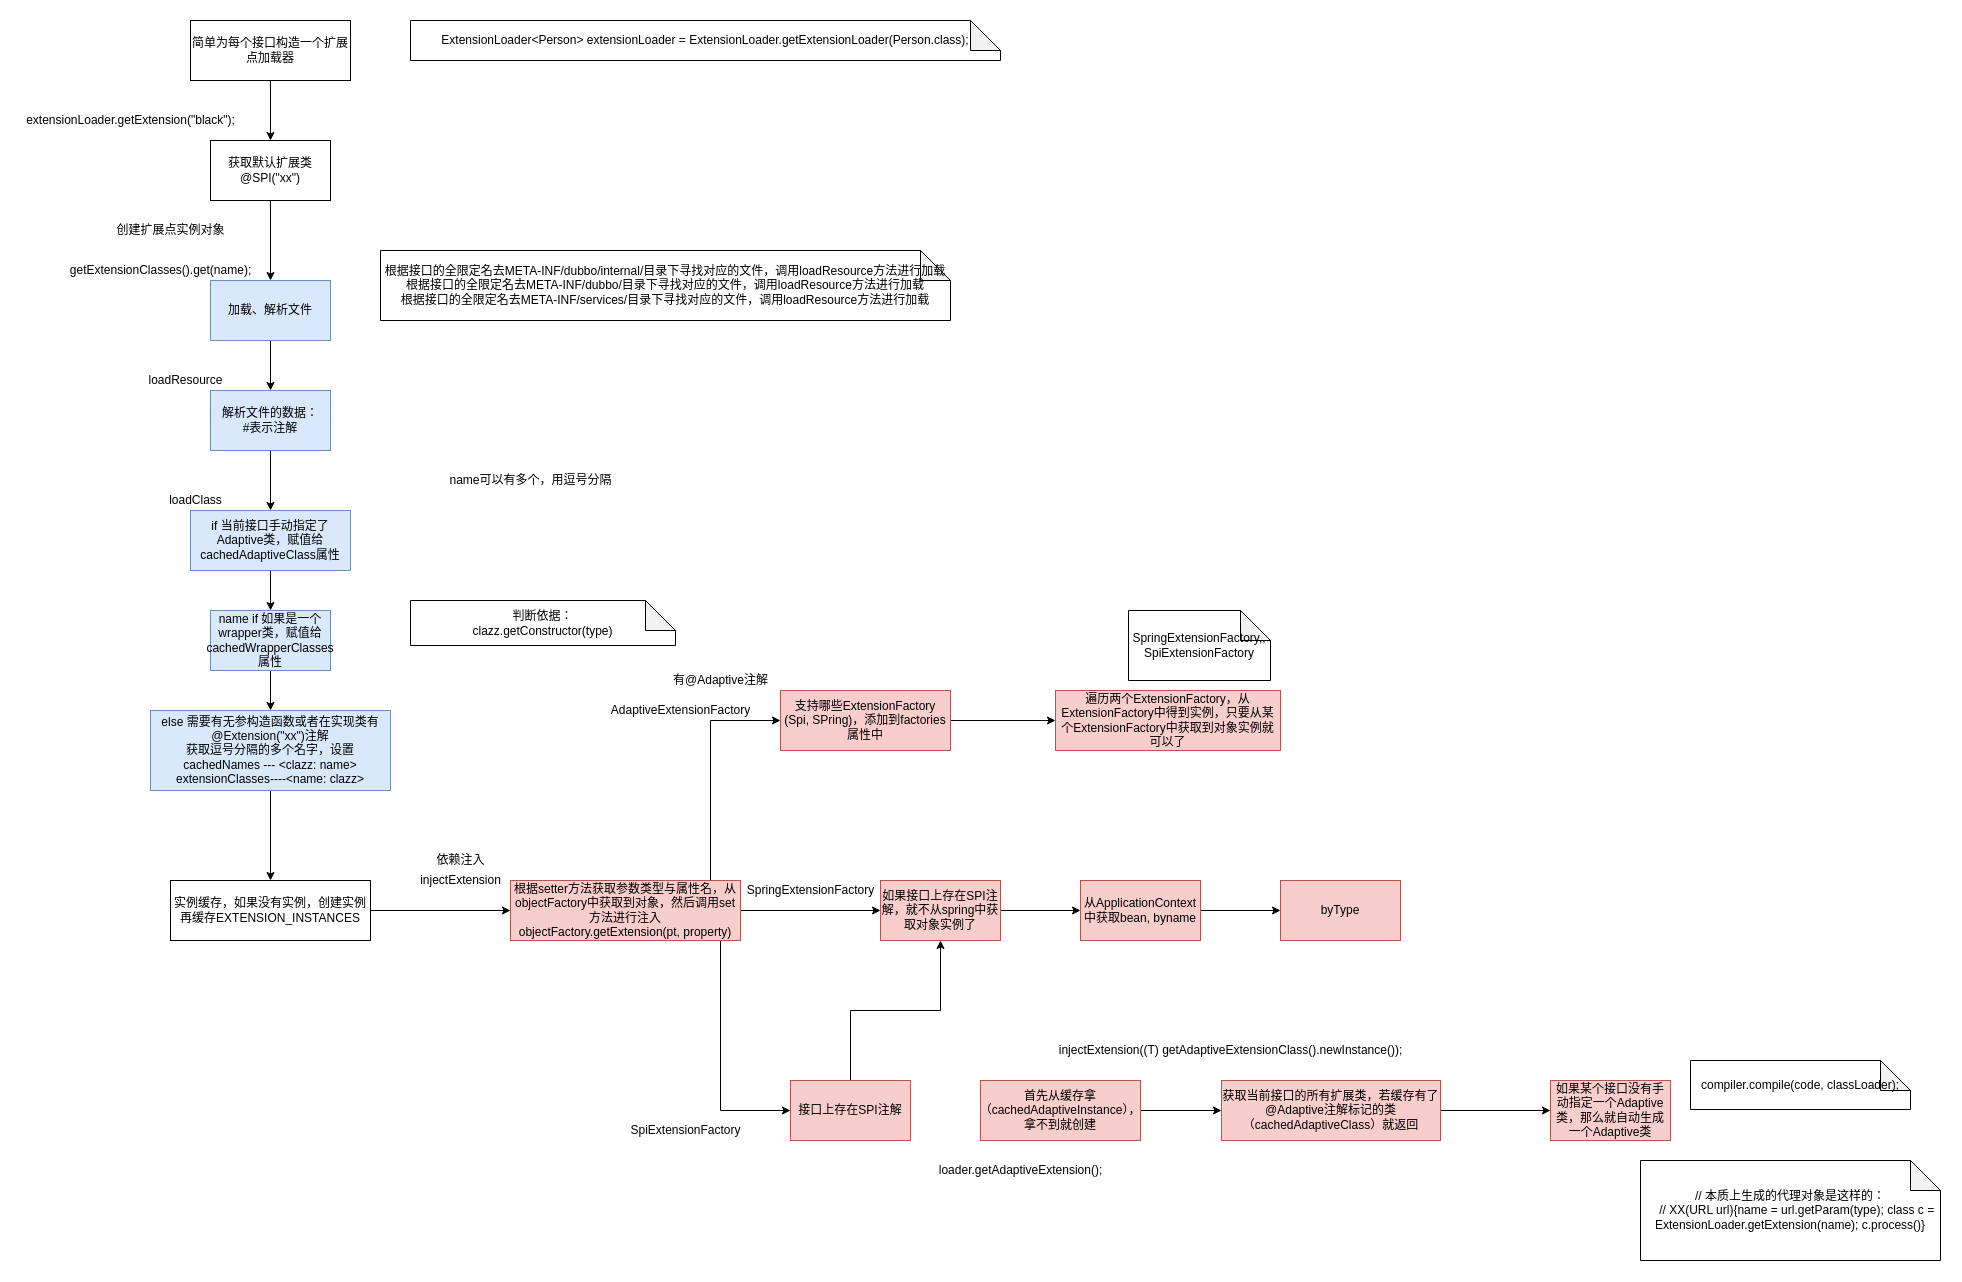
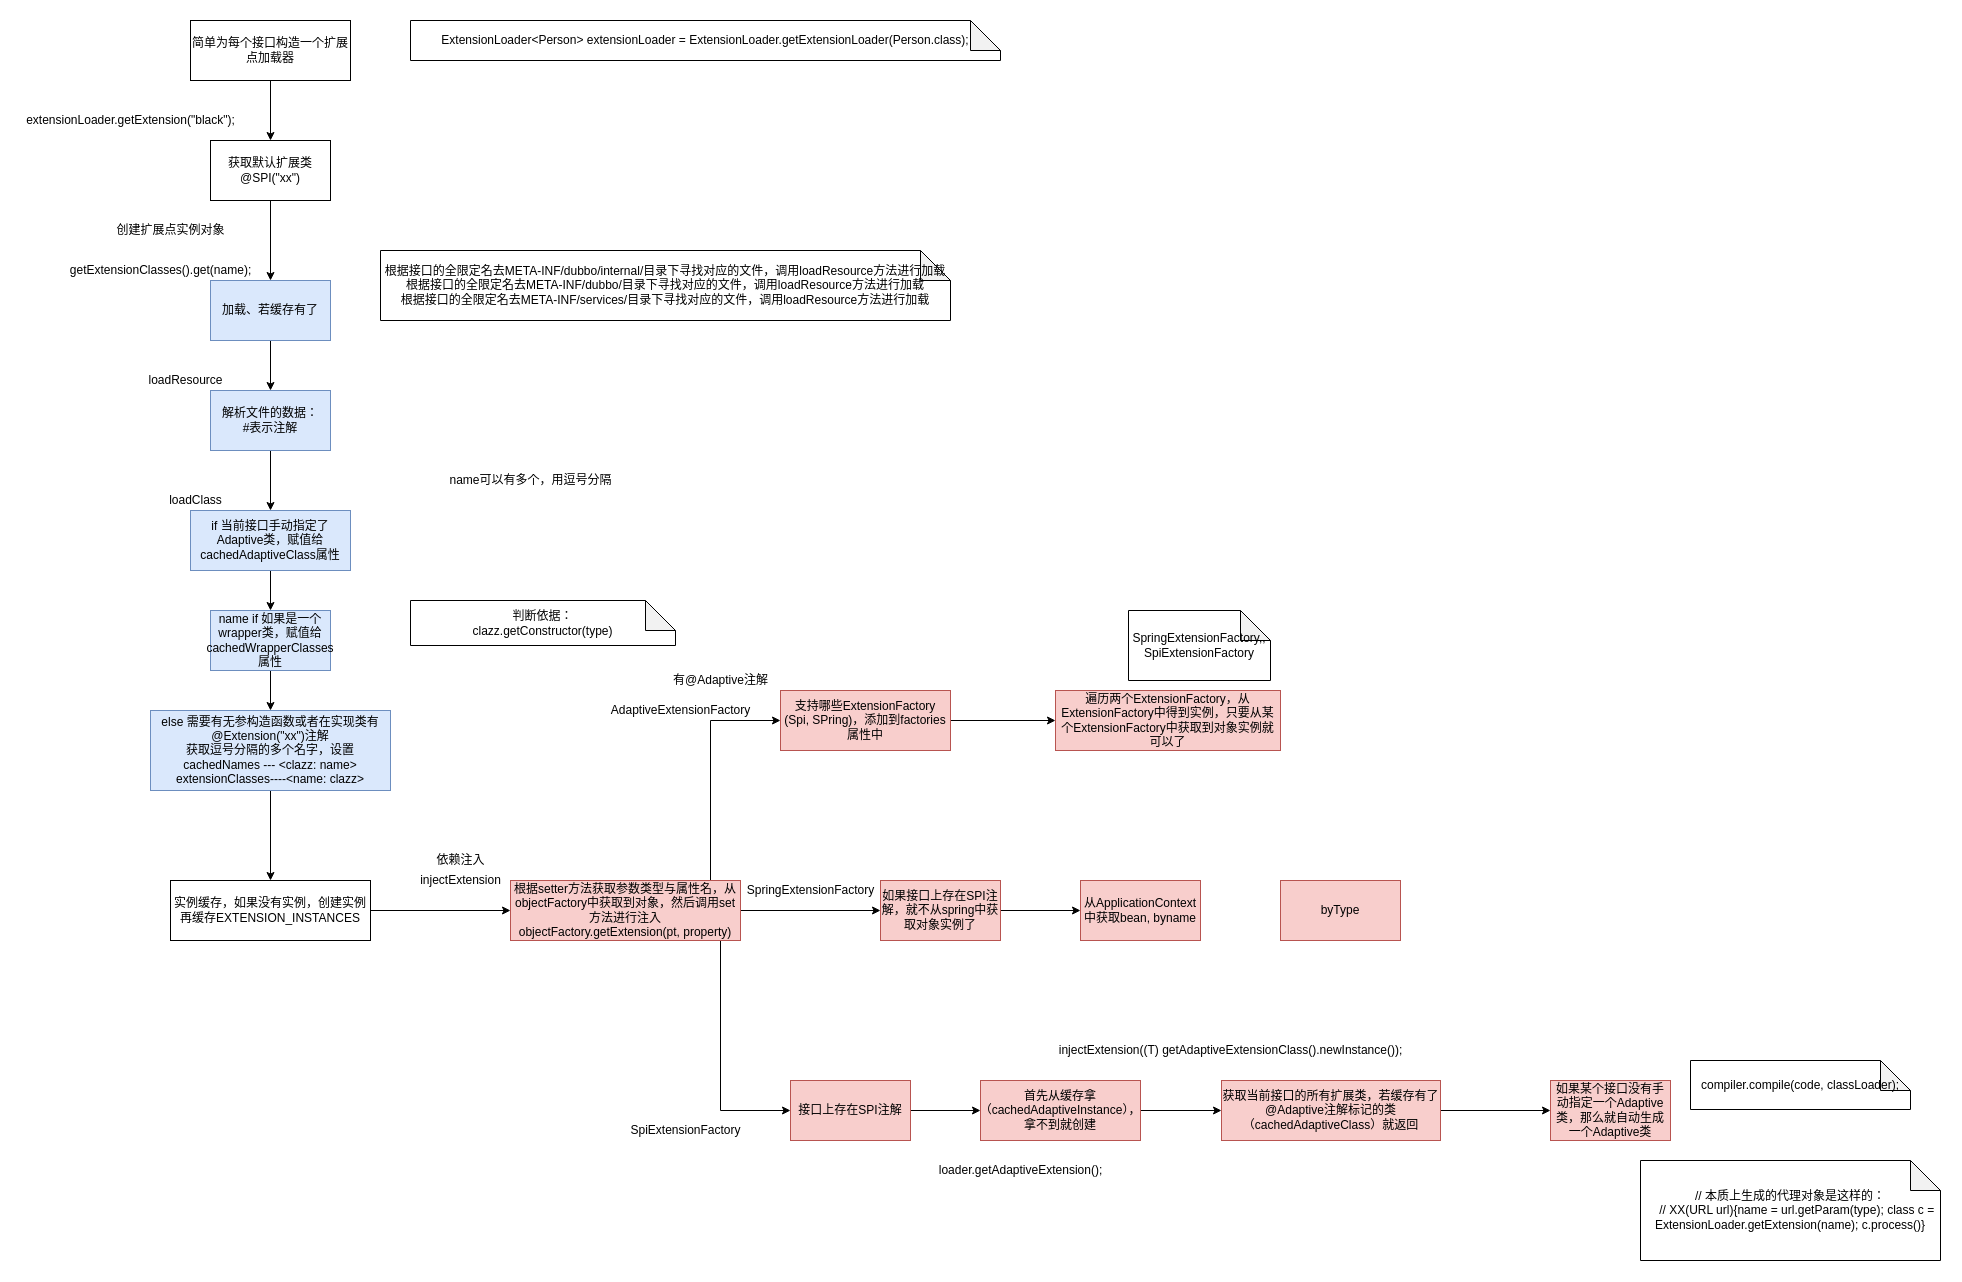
node "加载、解析文件": label "加载、解析文件" -> "加载、若缓存有了"
edge "从ApplicationContext中获取bean, byname" -> "byType": removed
edge "接口上存在SPI注解" -> "如果接口上存在SPI注解，就不从spring中获取对象实例了": now "接口上存在SPI注解" -> "首先从缓存拿（cachedAdaptiveInstance），拿不到就创建"
